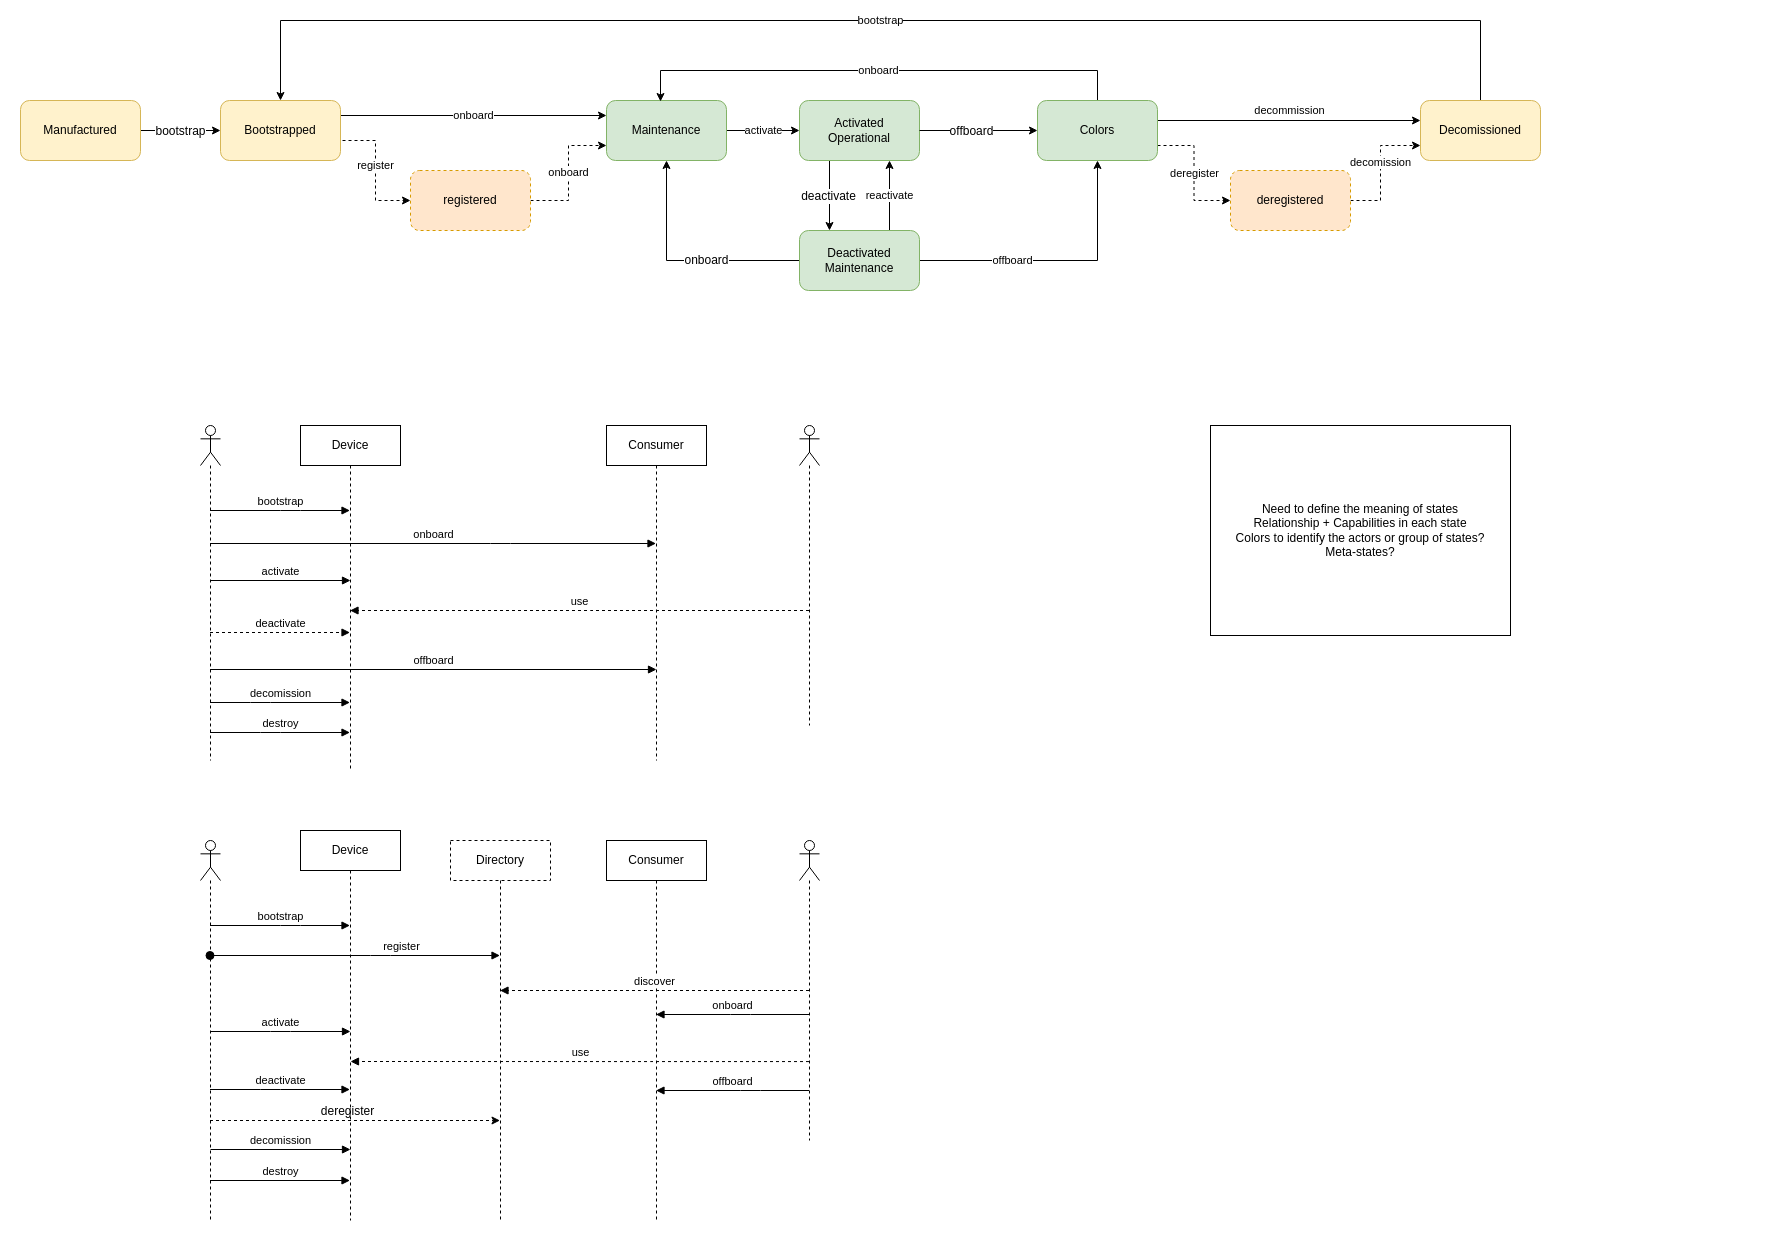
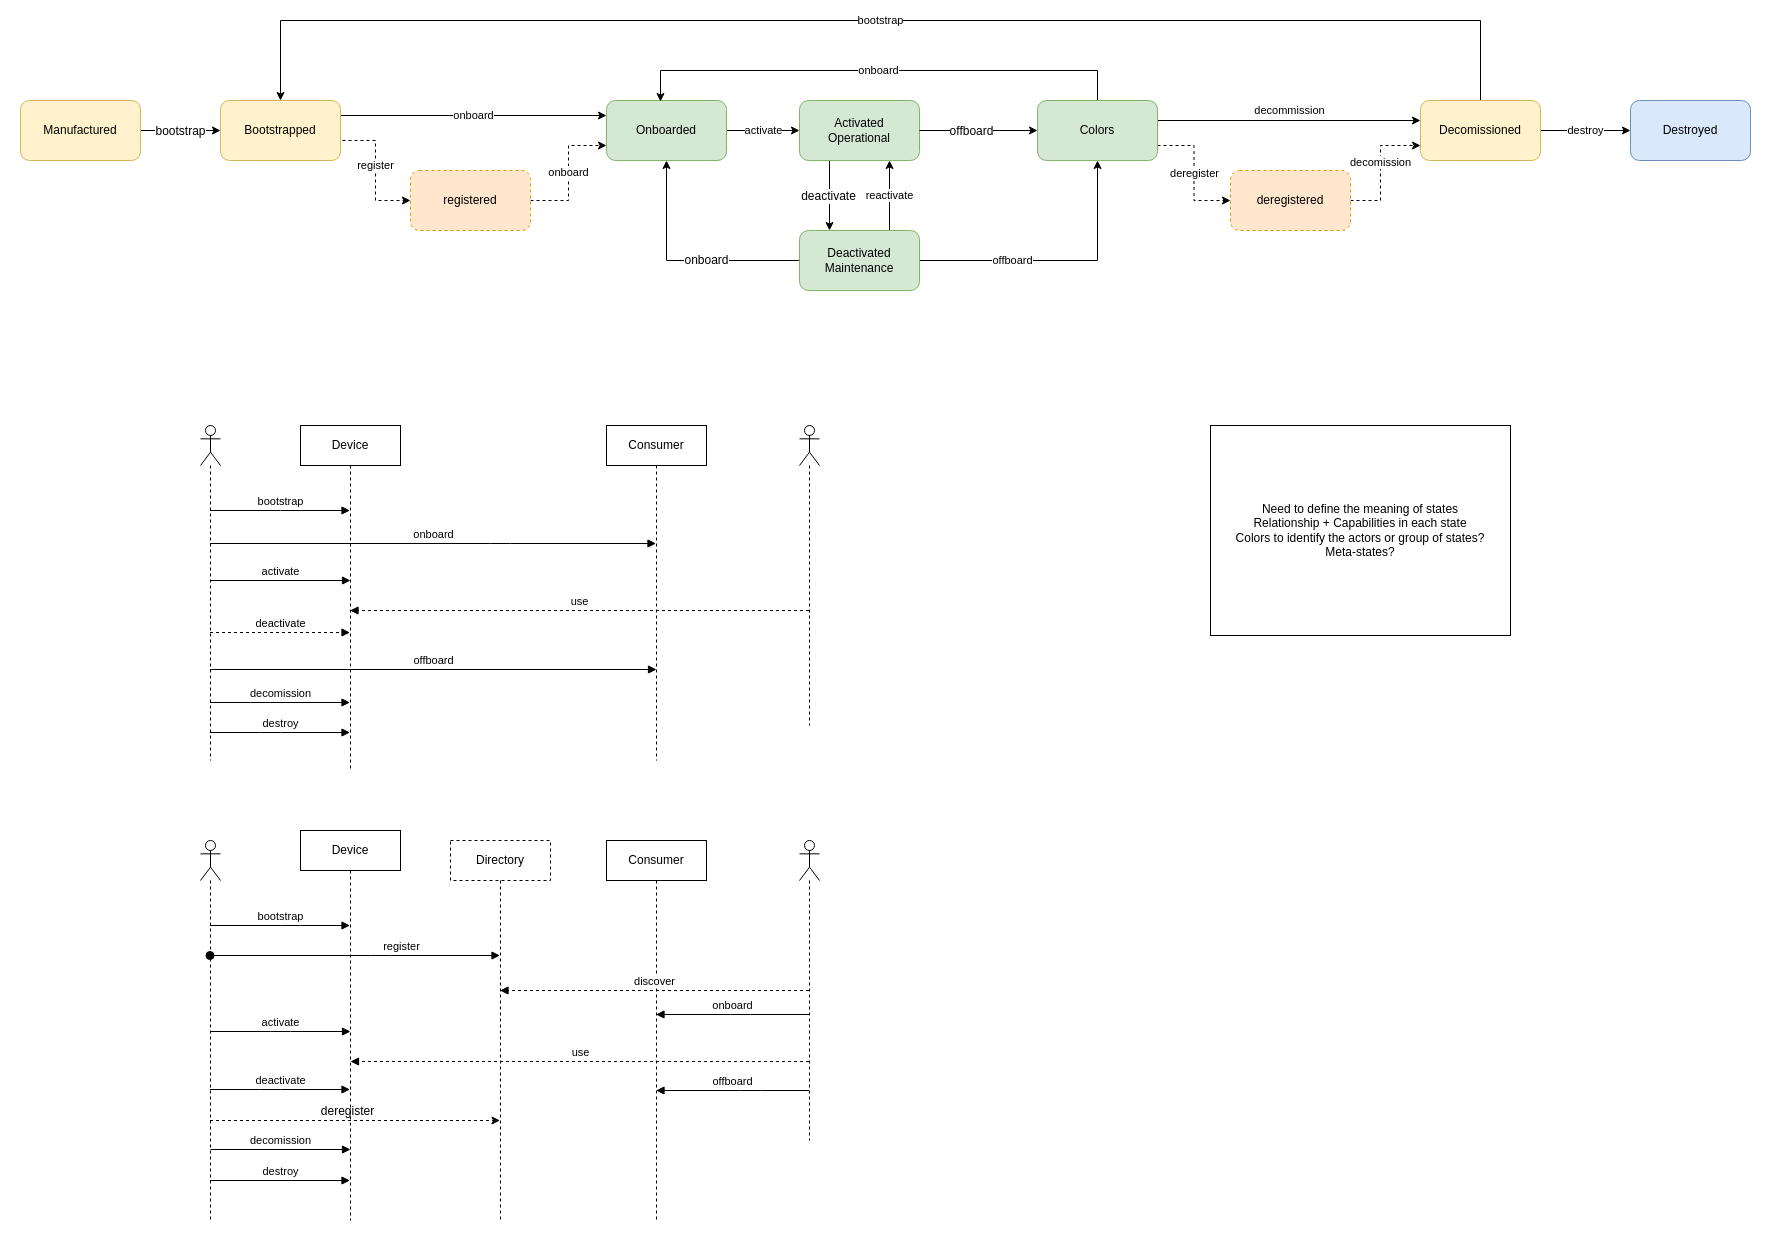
node "Maintenance": label "Maintenance" -> "Onboarded"
edge "Decomissioned" -> "Destroyed": added, label "destroy"
node "Destroyed": added
